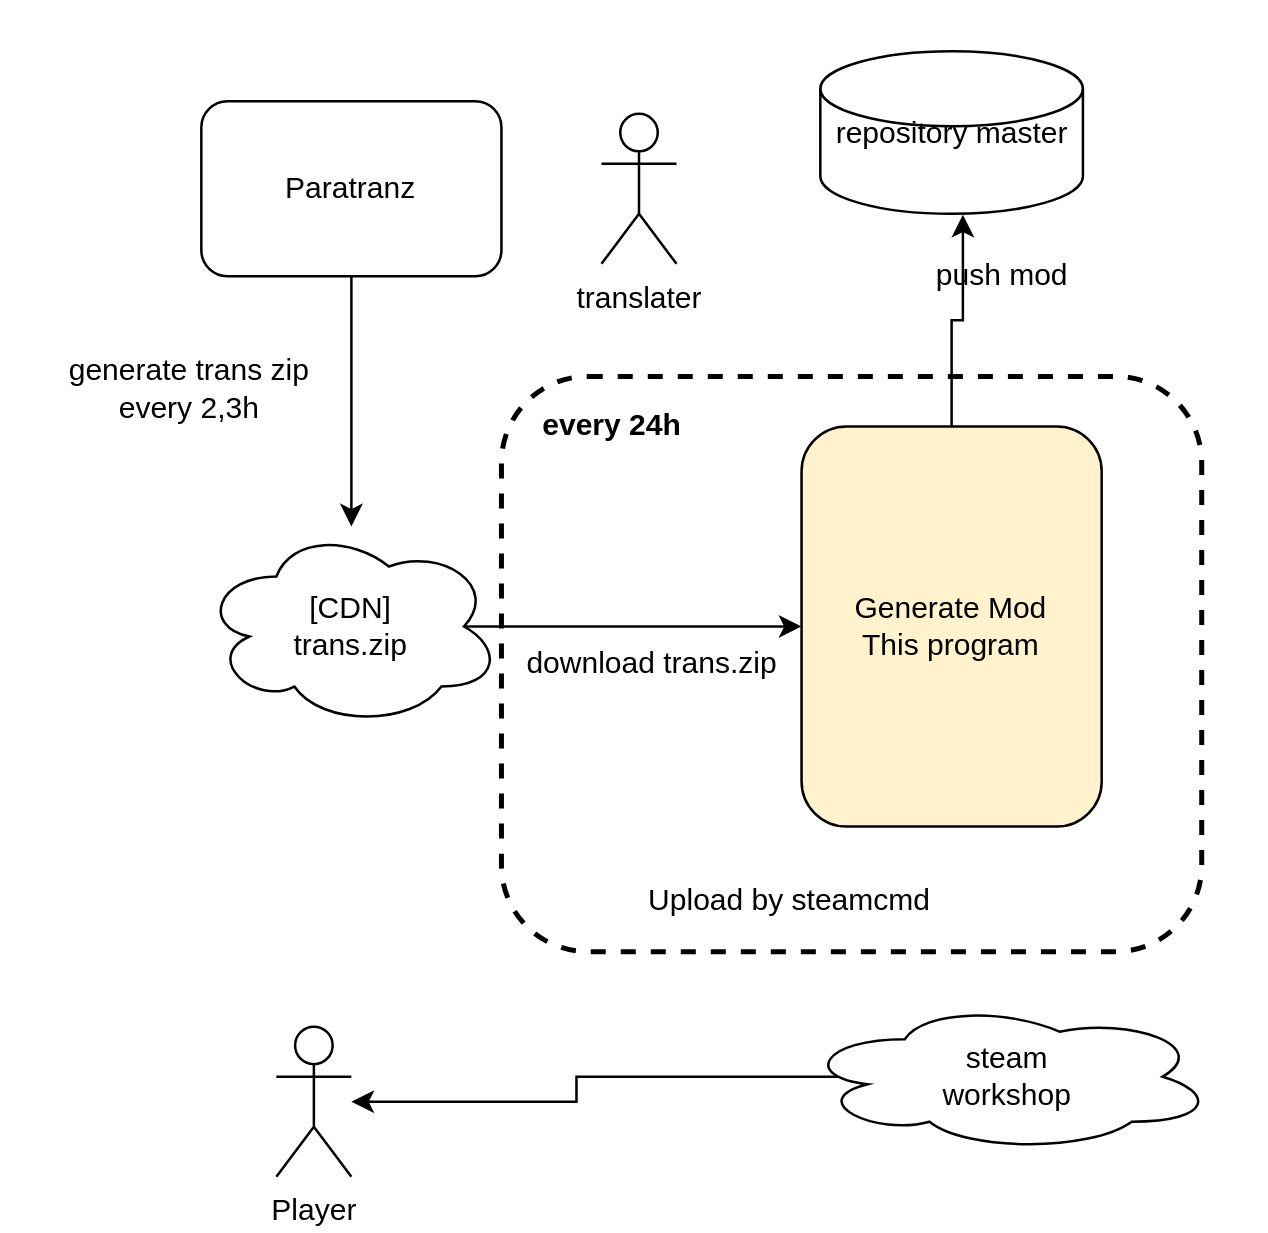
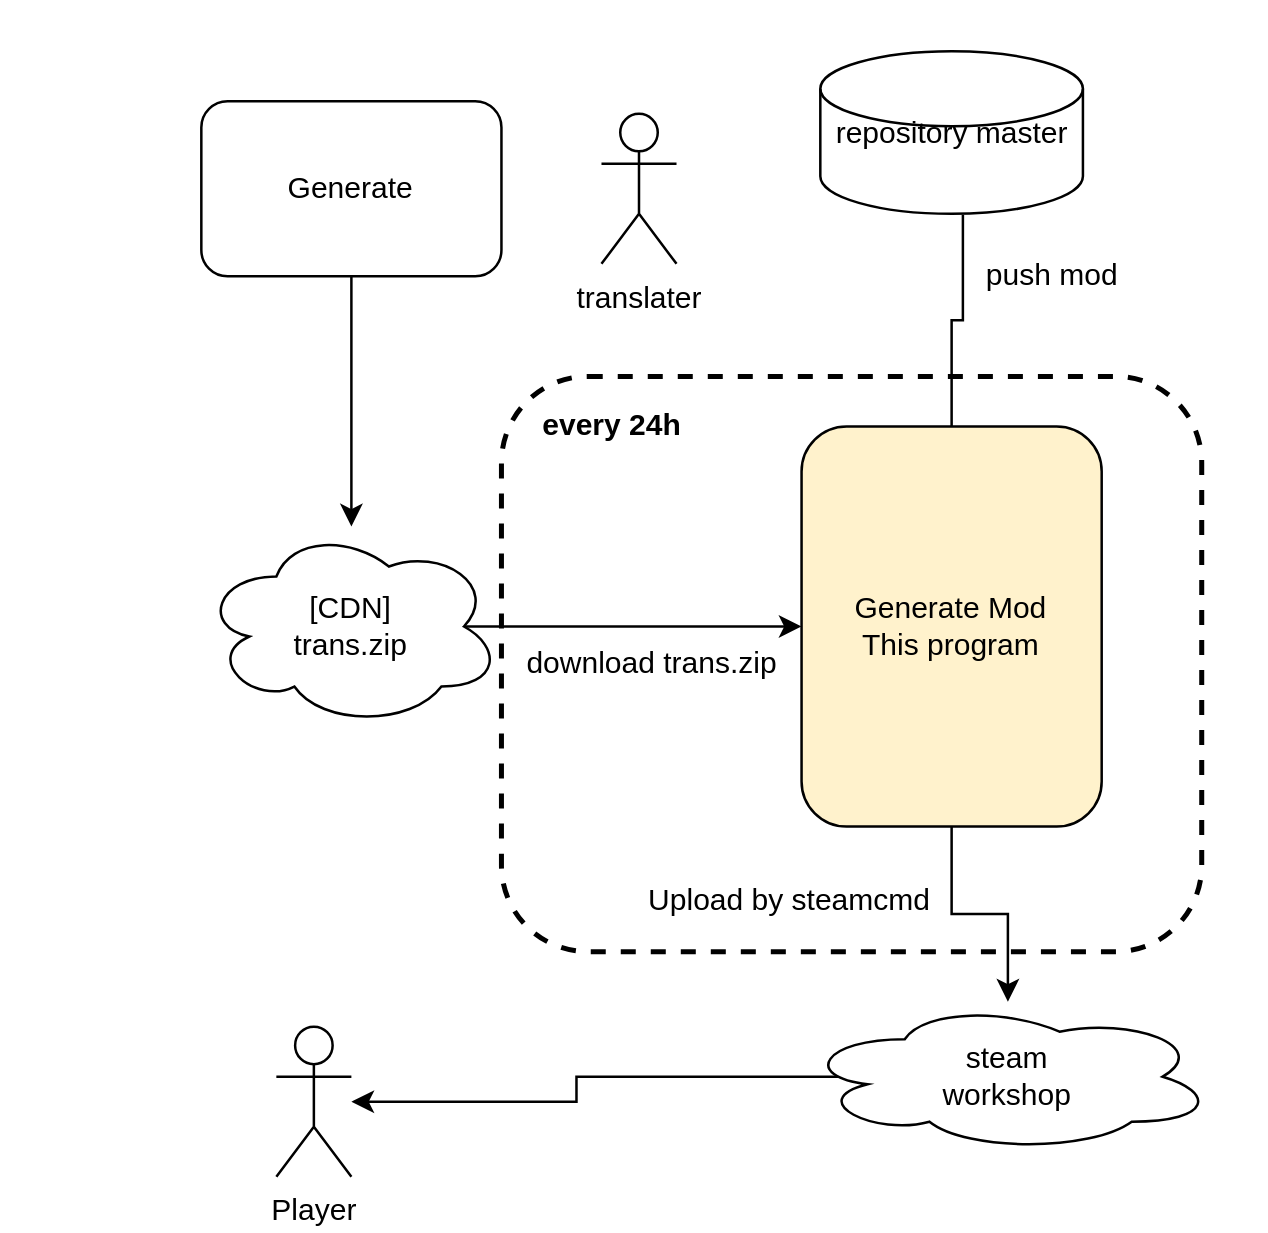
node "Paratranz": label "Paratranz" -> "Generate"
edge "Generate Mod This program" -> "repository master": arrowhead classic -> none
node "push mod": moved (1001, 276) -> (1051, 276)
node "generate trans zip every 2,3h": removed
edge "Generate Mod This program" -> "steam workshop": added
